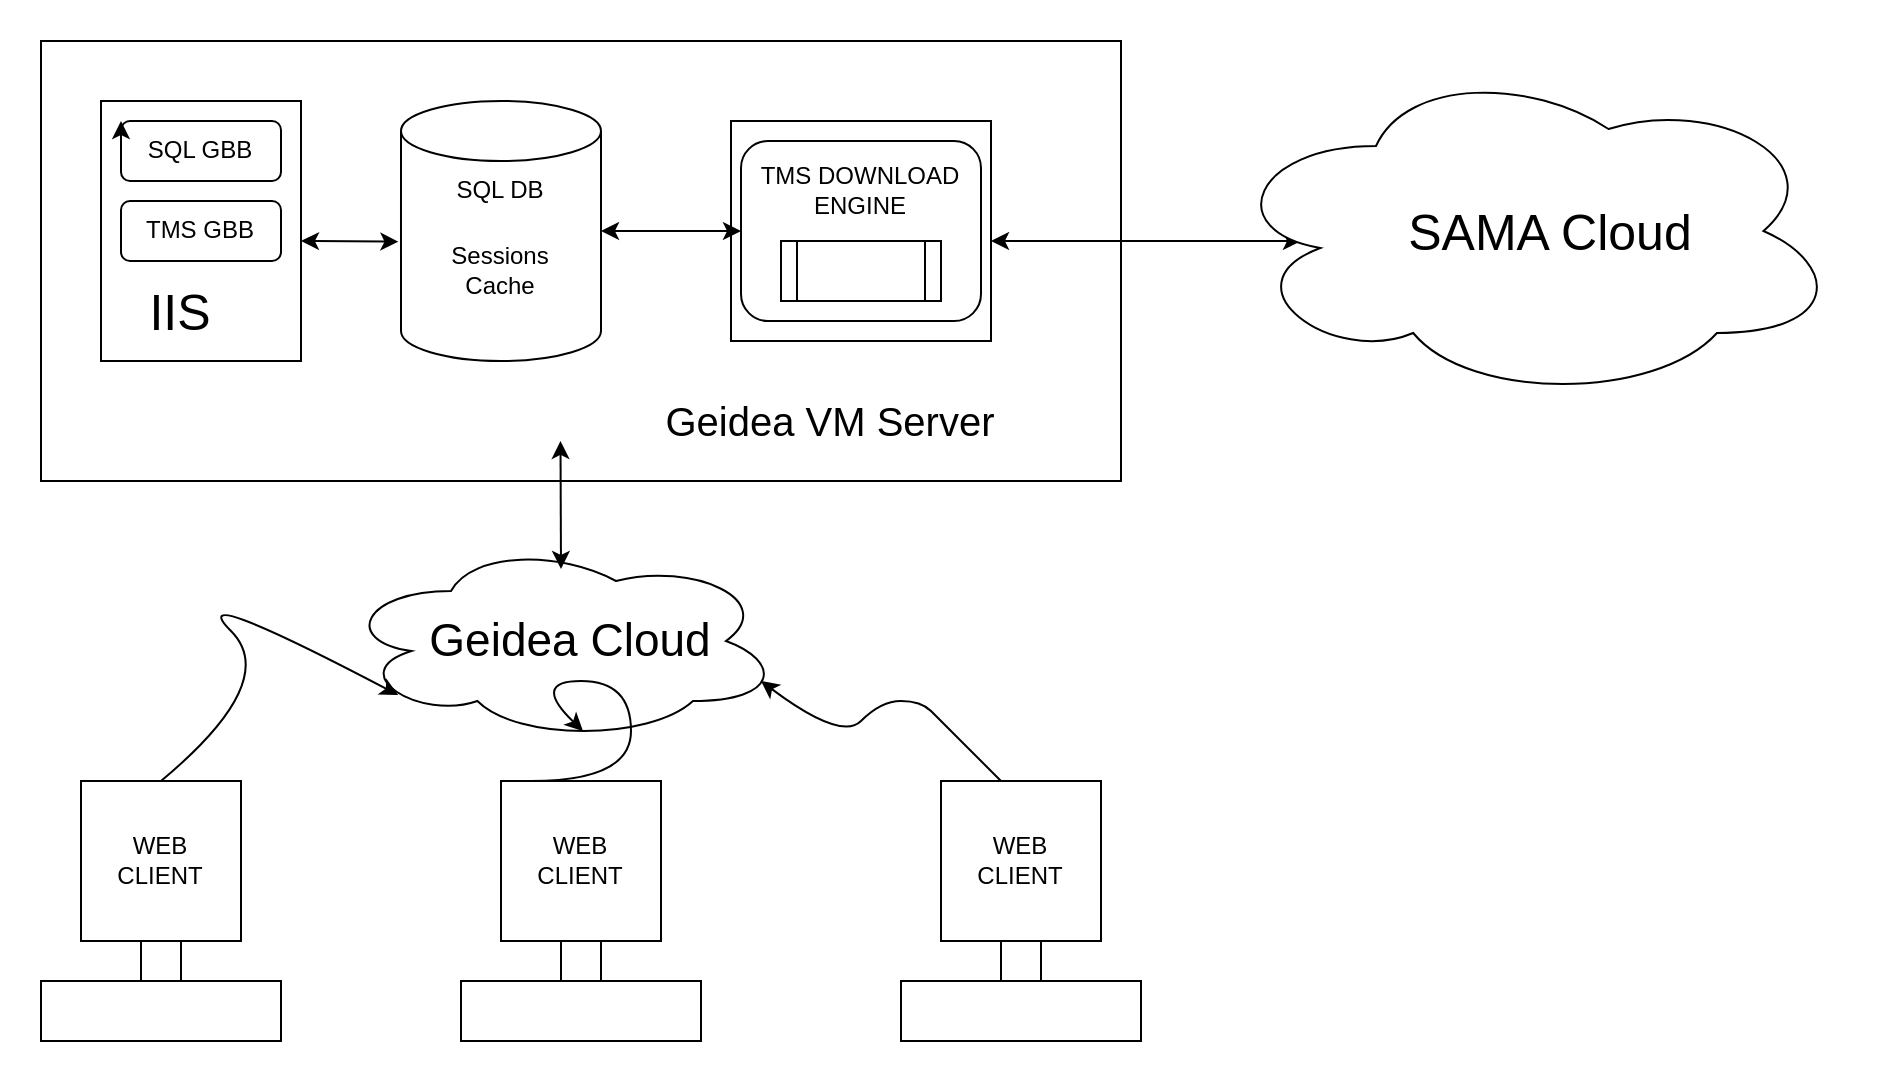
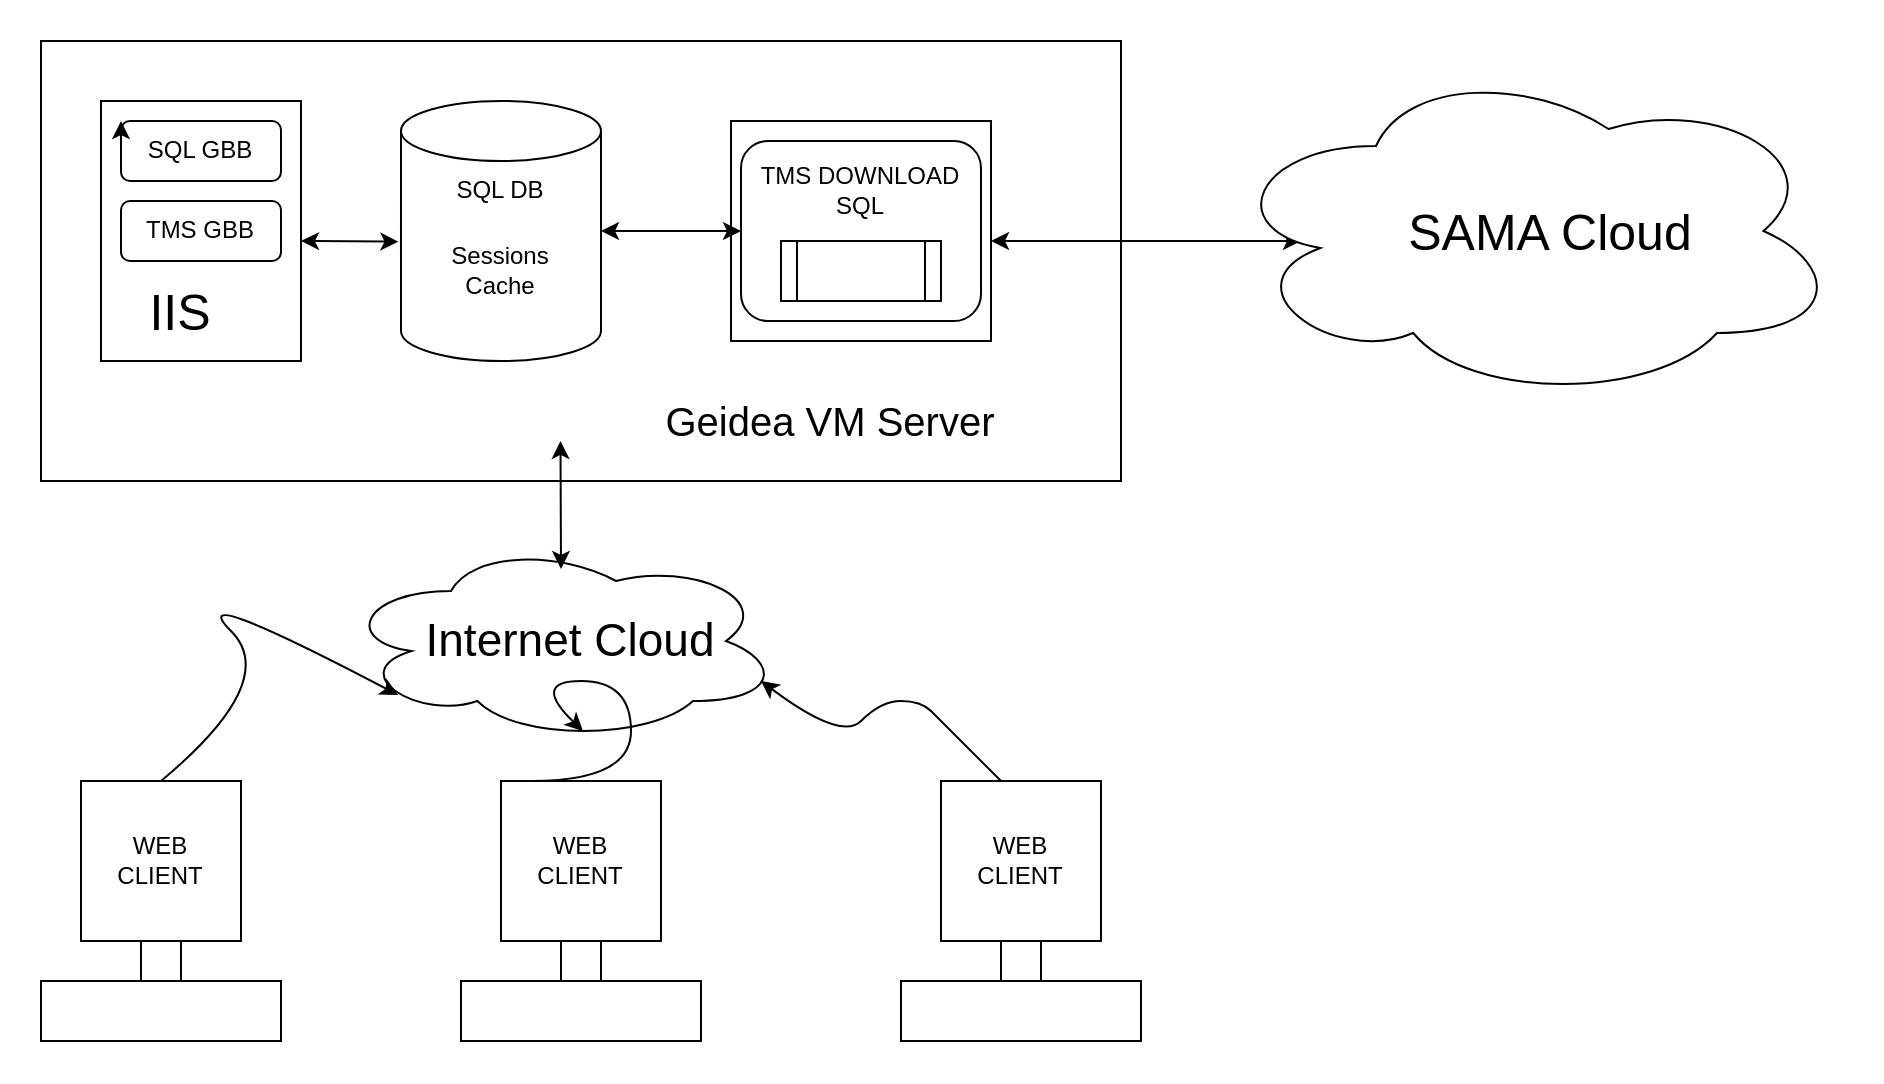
node "TMS DOWNLOAD ENGINE": label "TMS DOWNLOAD ENGINE" -> "TMS DOWNLOAD SQL"
node "Geidea Cloud": label "Geidea Cloud" -> "Internet Cloud"
